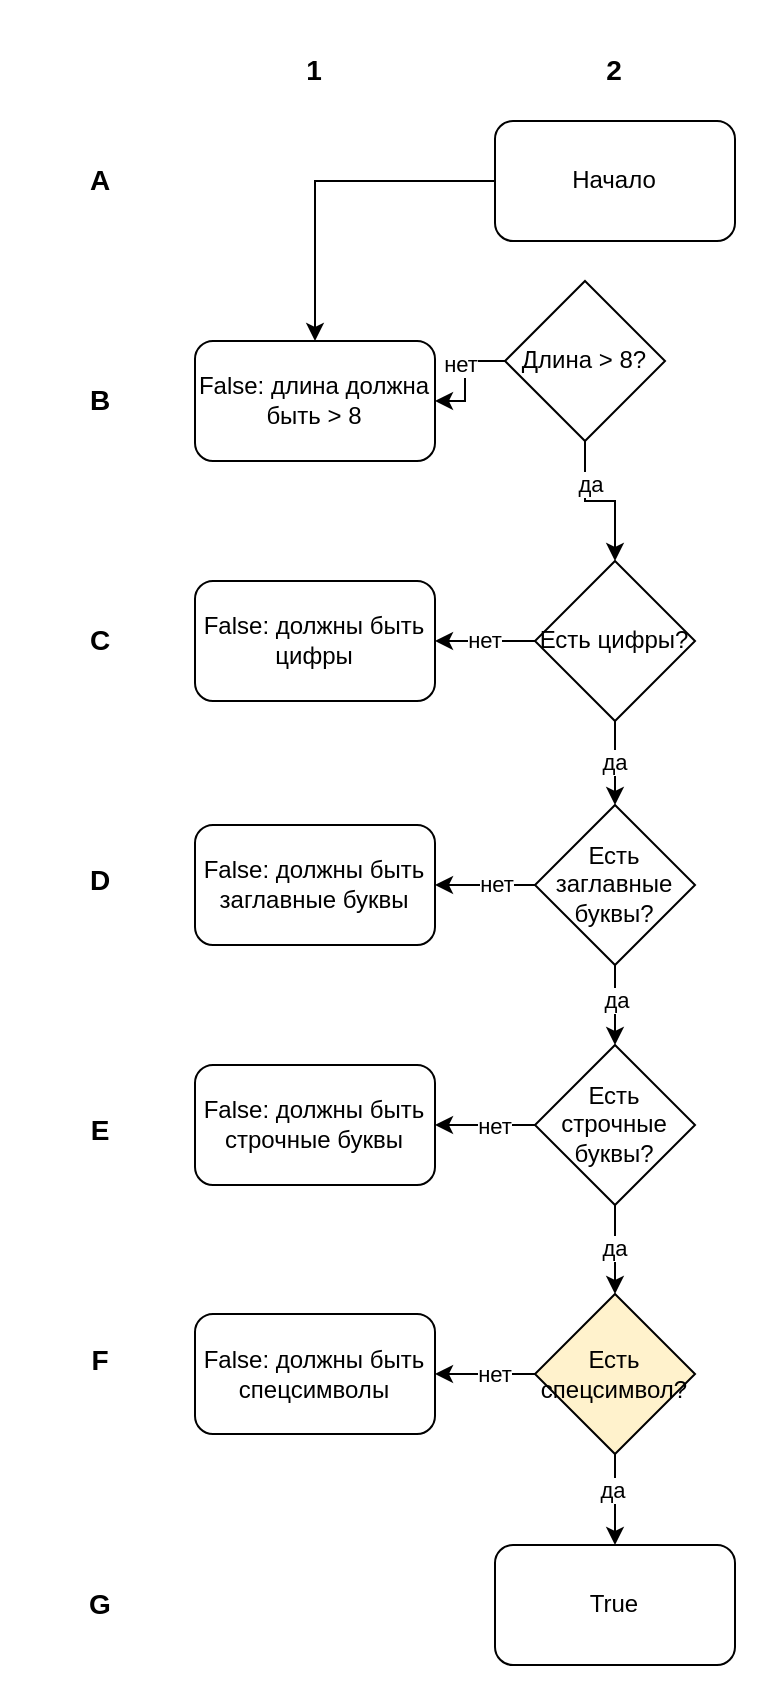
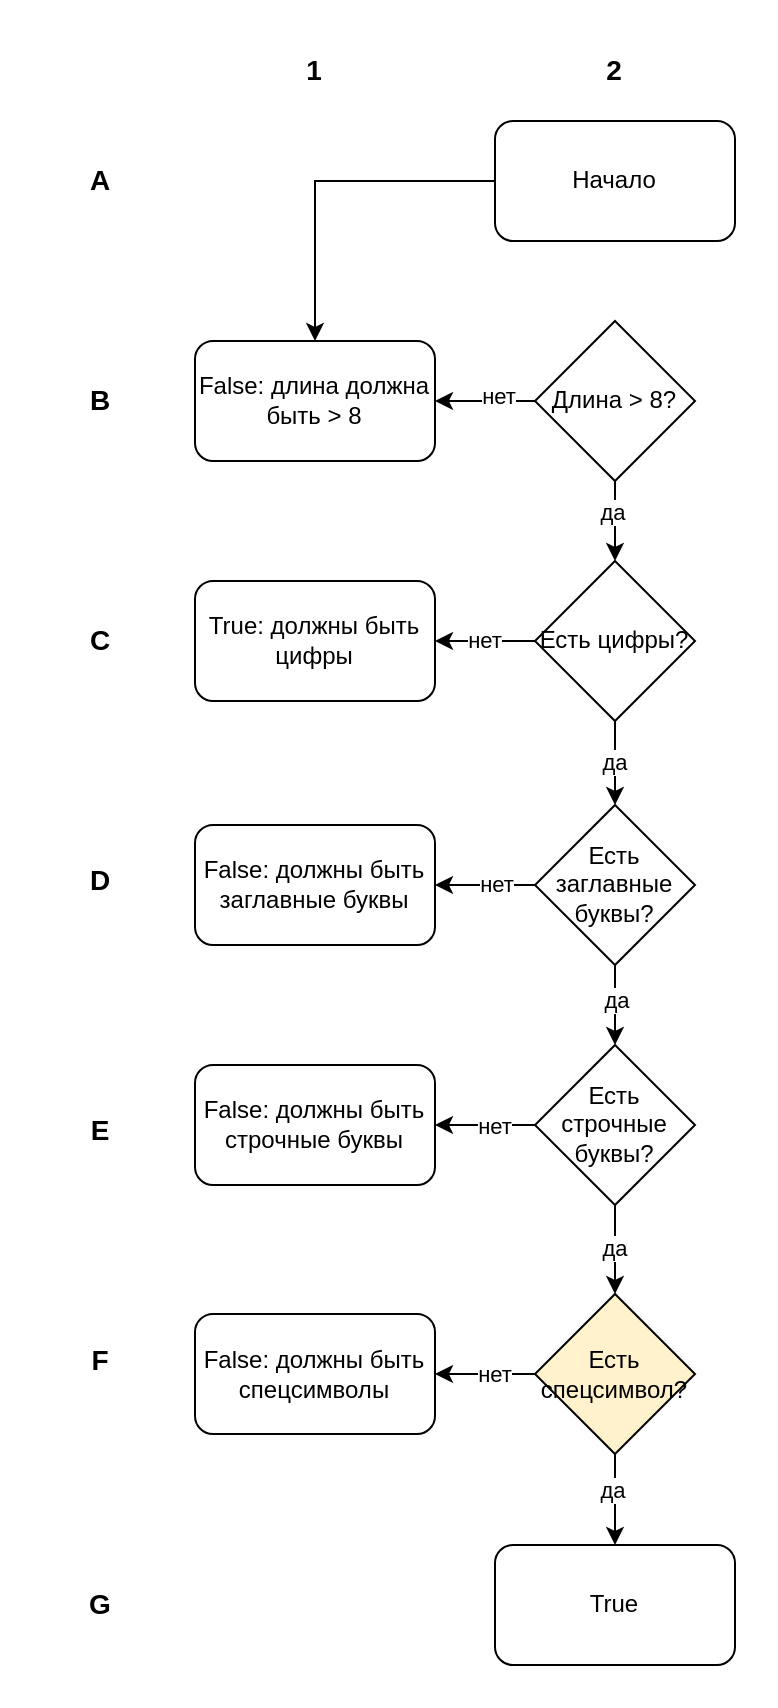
node "Длина > 8?": moved (585, 361) -> (615, 401)
node "False: должны быть цифры": label "False: должны быть цифры" -> "True: должны быть цифры"
